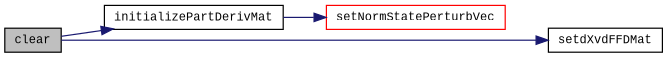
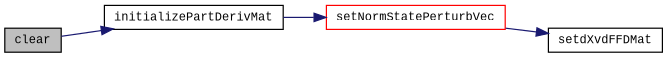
edge "clear" -> "setdXvdFFDMat": now "setNormStatePerturbVec" -> "setdXvdFFDMat"
